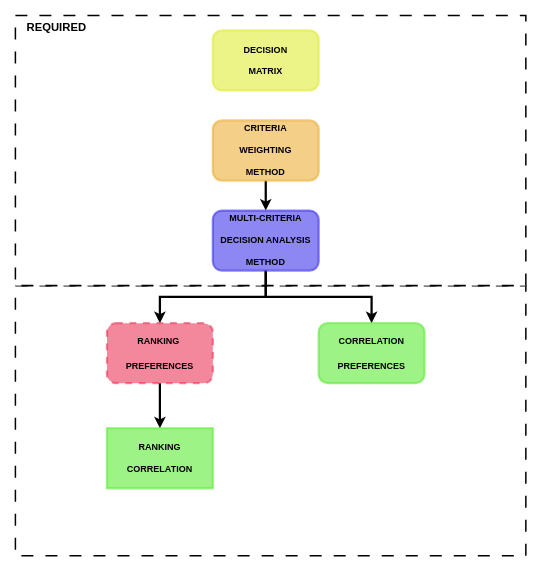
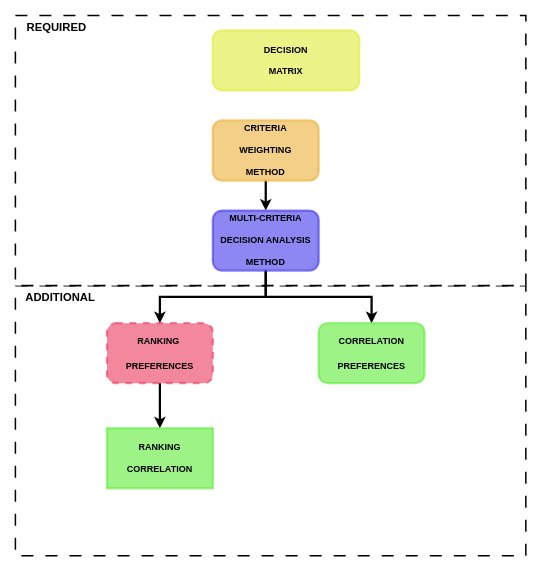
node "DECISION MATRIX": size 106x60 -> 146x60
node "ADDITIONAL": added
